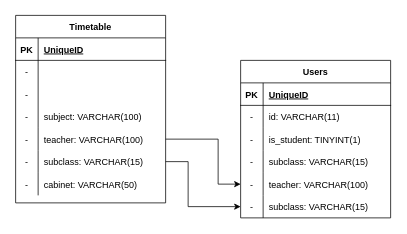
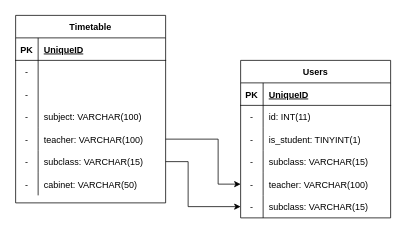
node "id: VARCHAR(11)": label "id: VARCHAR(11)" -> "id: INT(11)"
